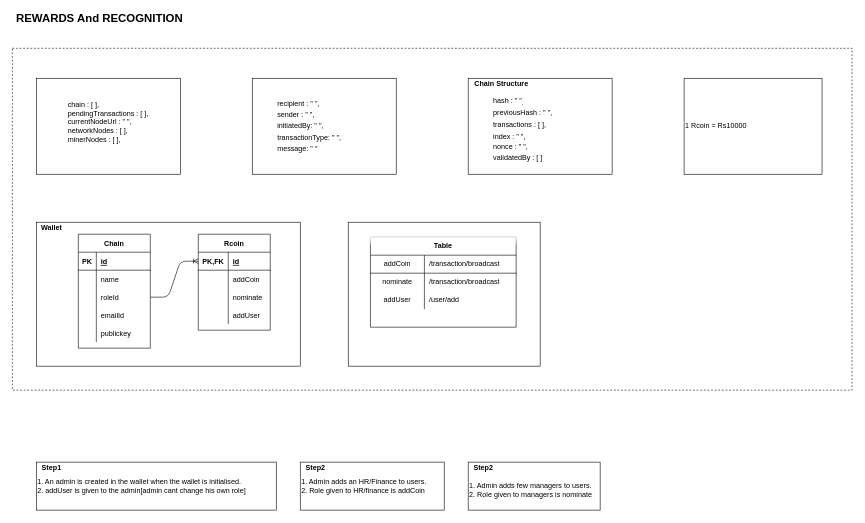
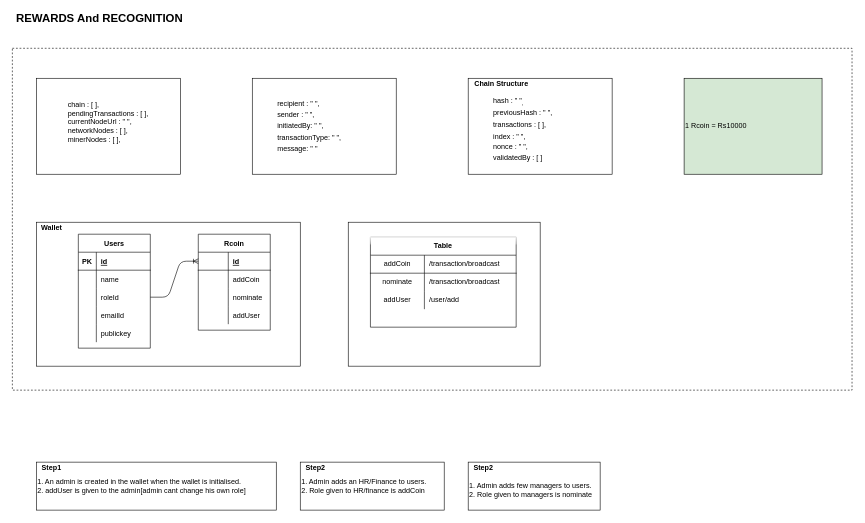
node "1 Rcoin = Rs10000": fillcolor #ffffff -> #d5e8d4
node "Chain": label "Chain" -> "Users"
node "PK,FK": removed
